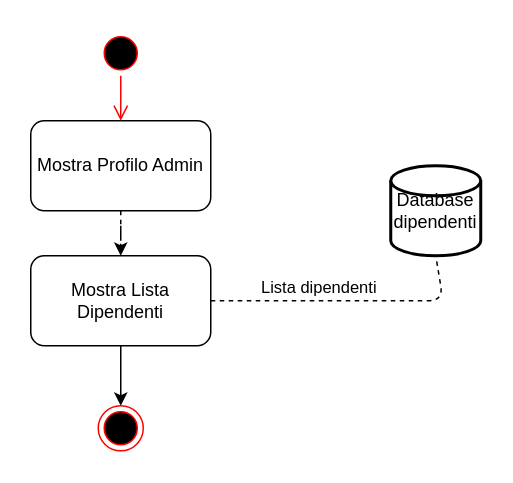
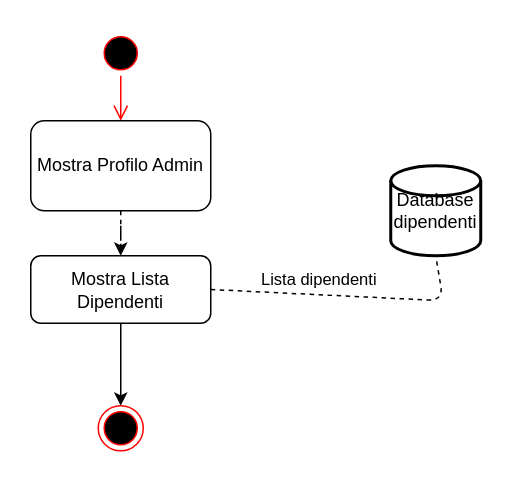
node "Mostra Lista Dipendenti": size 180x90 -> 180x68
